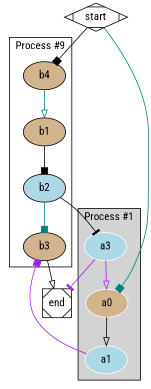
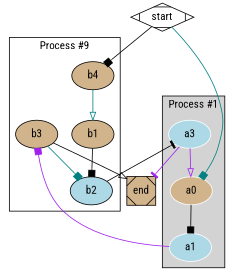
edge "b2" -> "b3": reversed
node "end": fillcolor white -> tan
edge "a0" -> "a1": arrowhead onormal -> box
